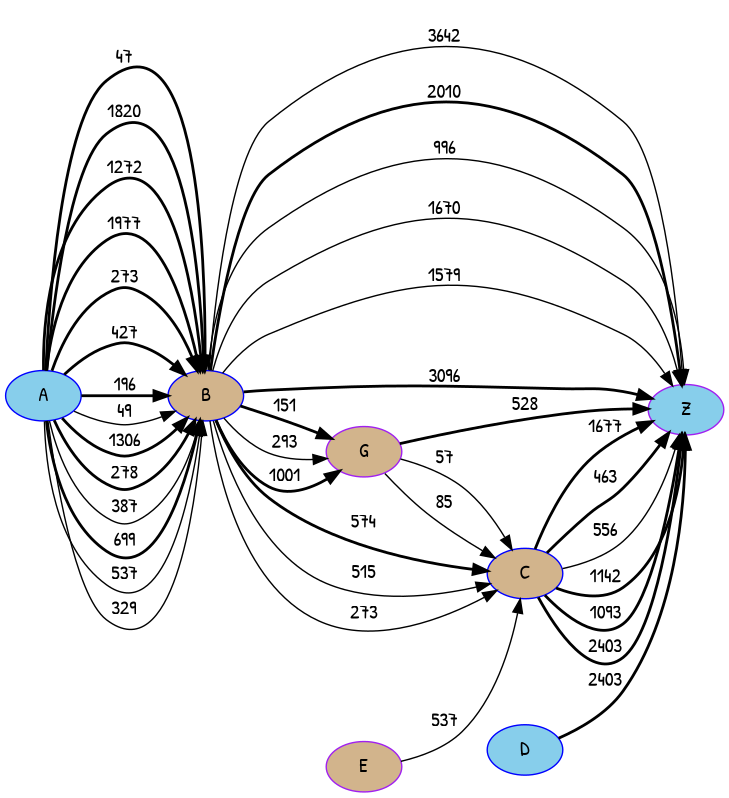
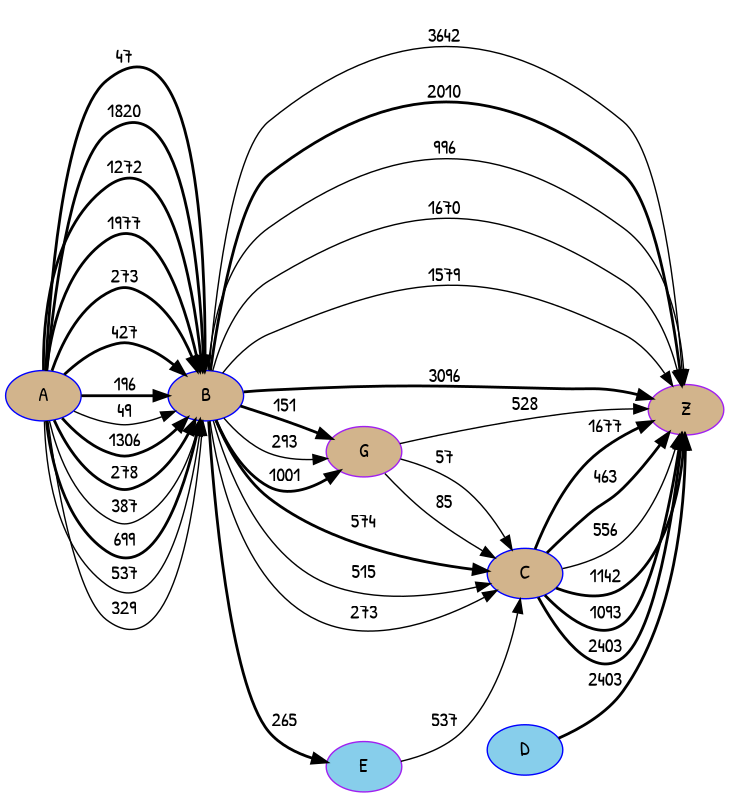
node "A": fillcolor skyblue -> tan
node "Z": fillcolor skyblue -> tan
edge "G" -> "Z": style bold -> solid
edge "B" -> "E": added, label "265"
node "E": fillcolor tan -> skyblue
